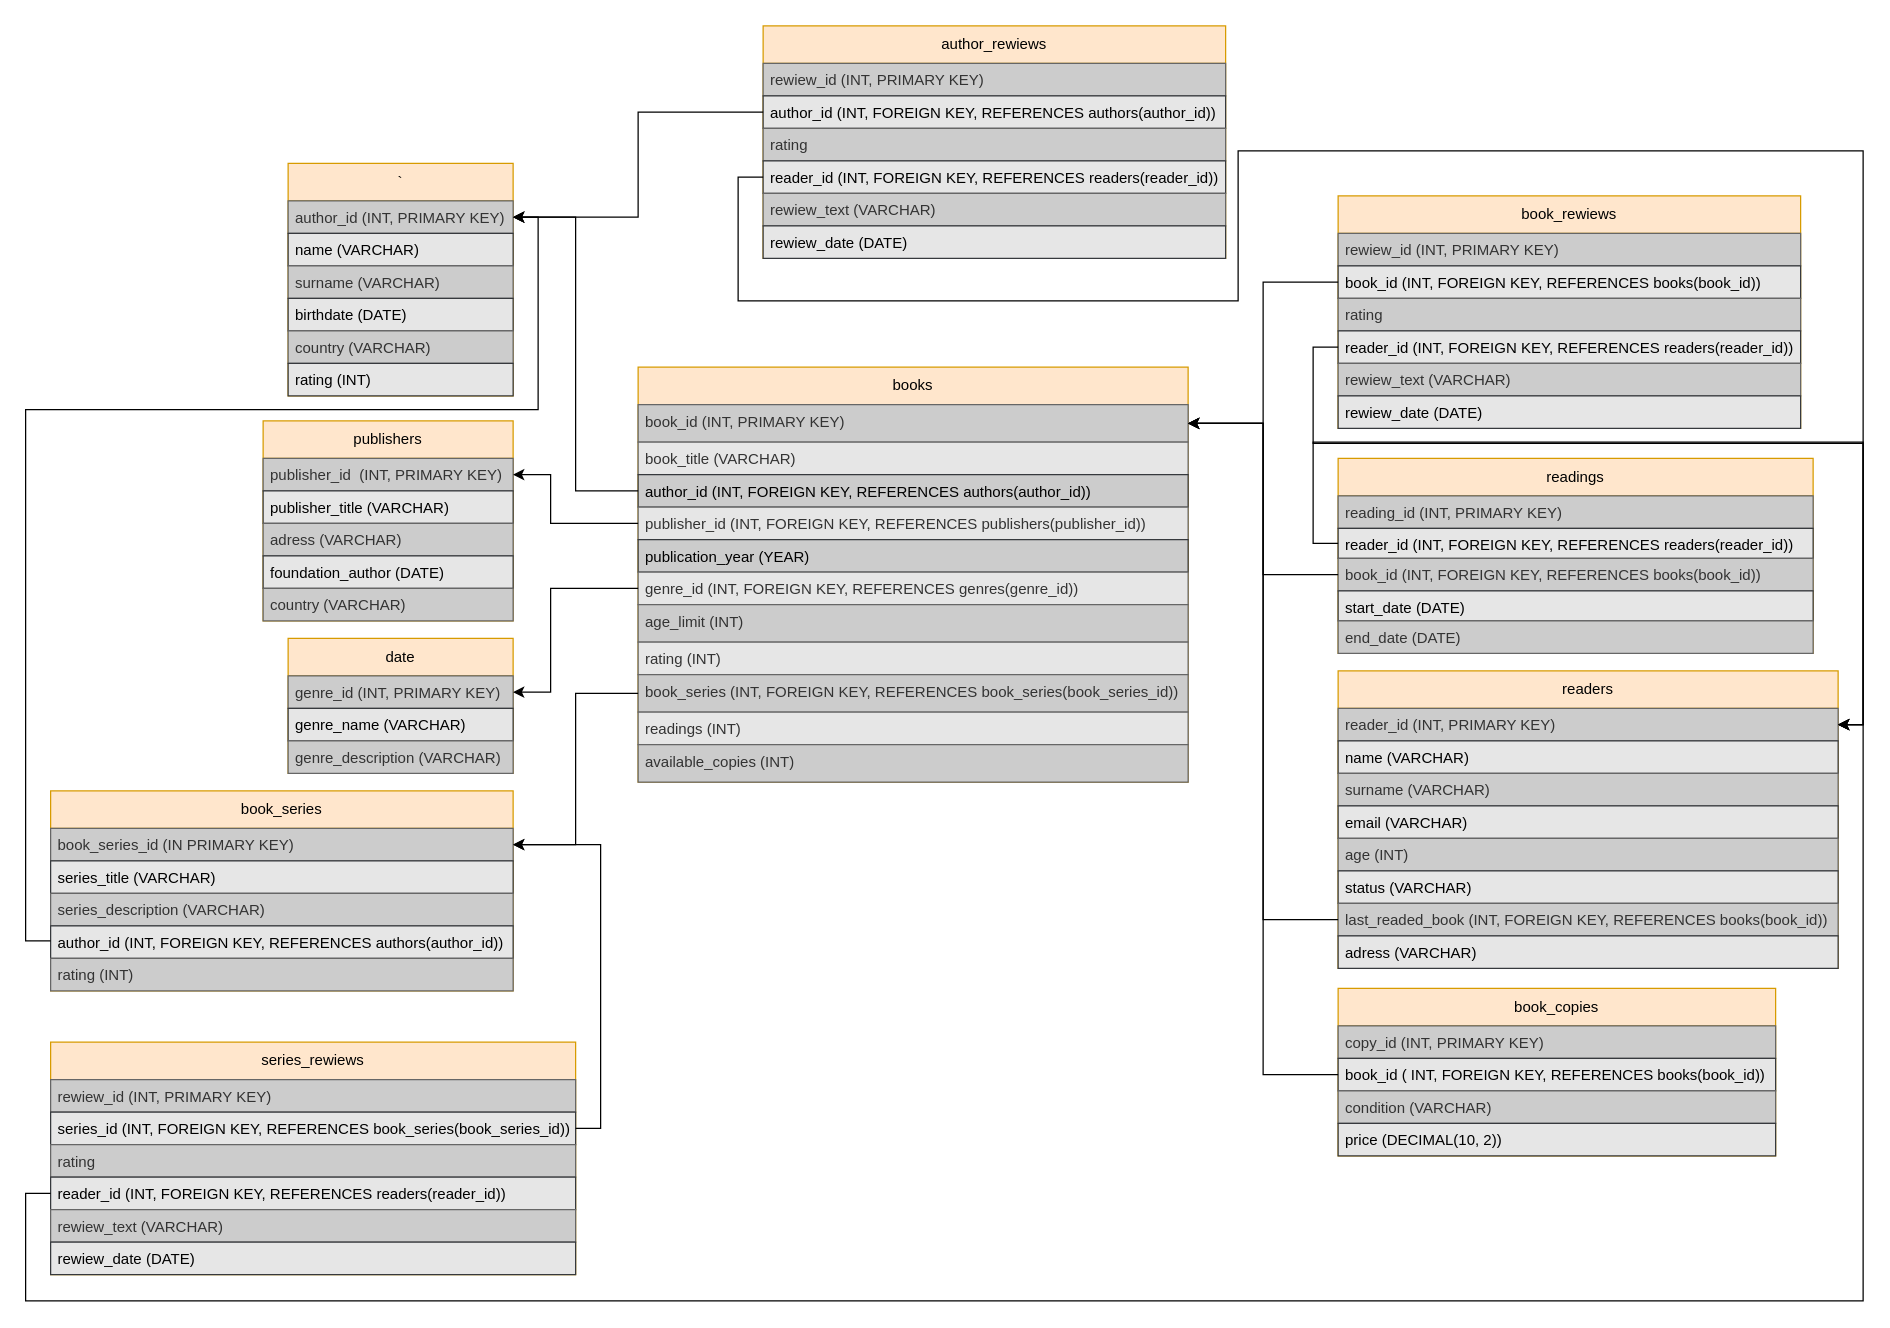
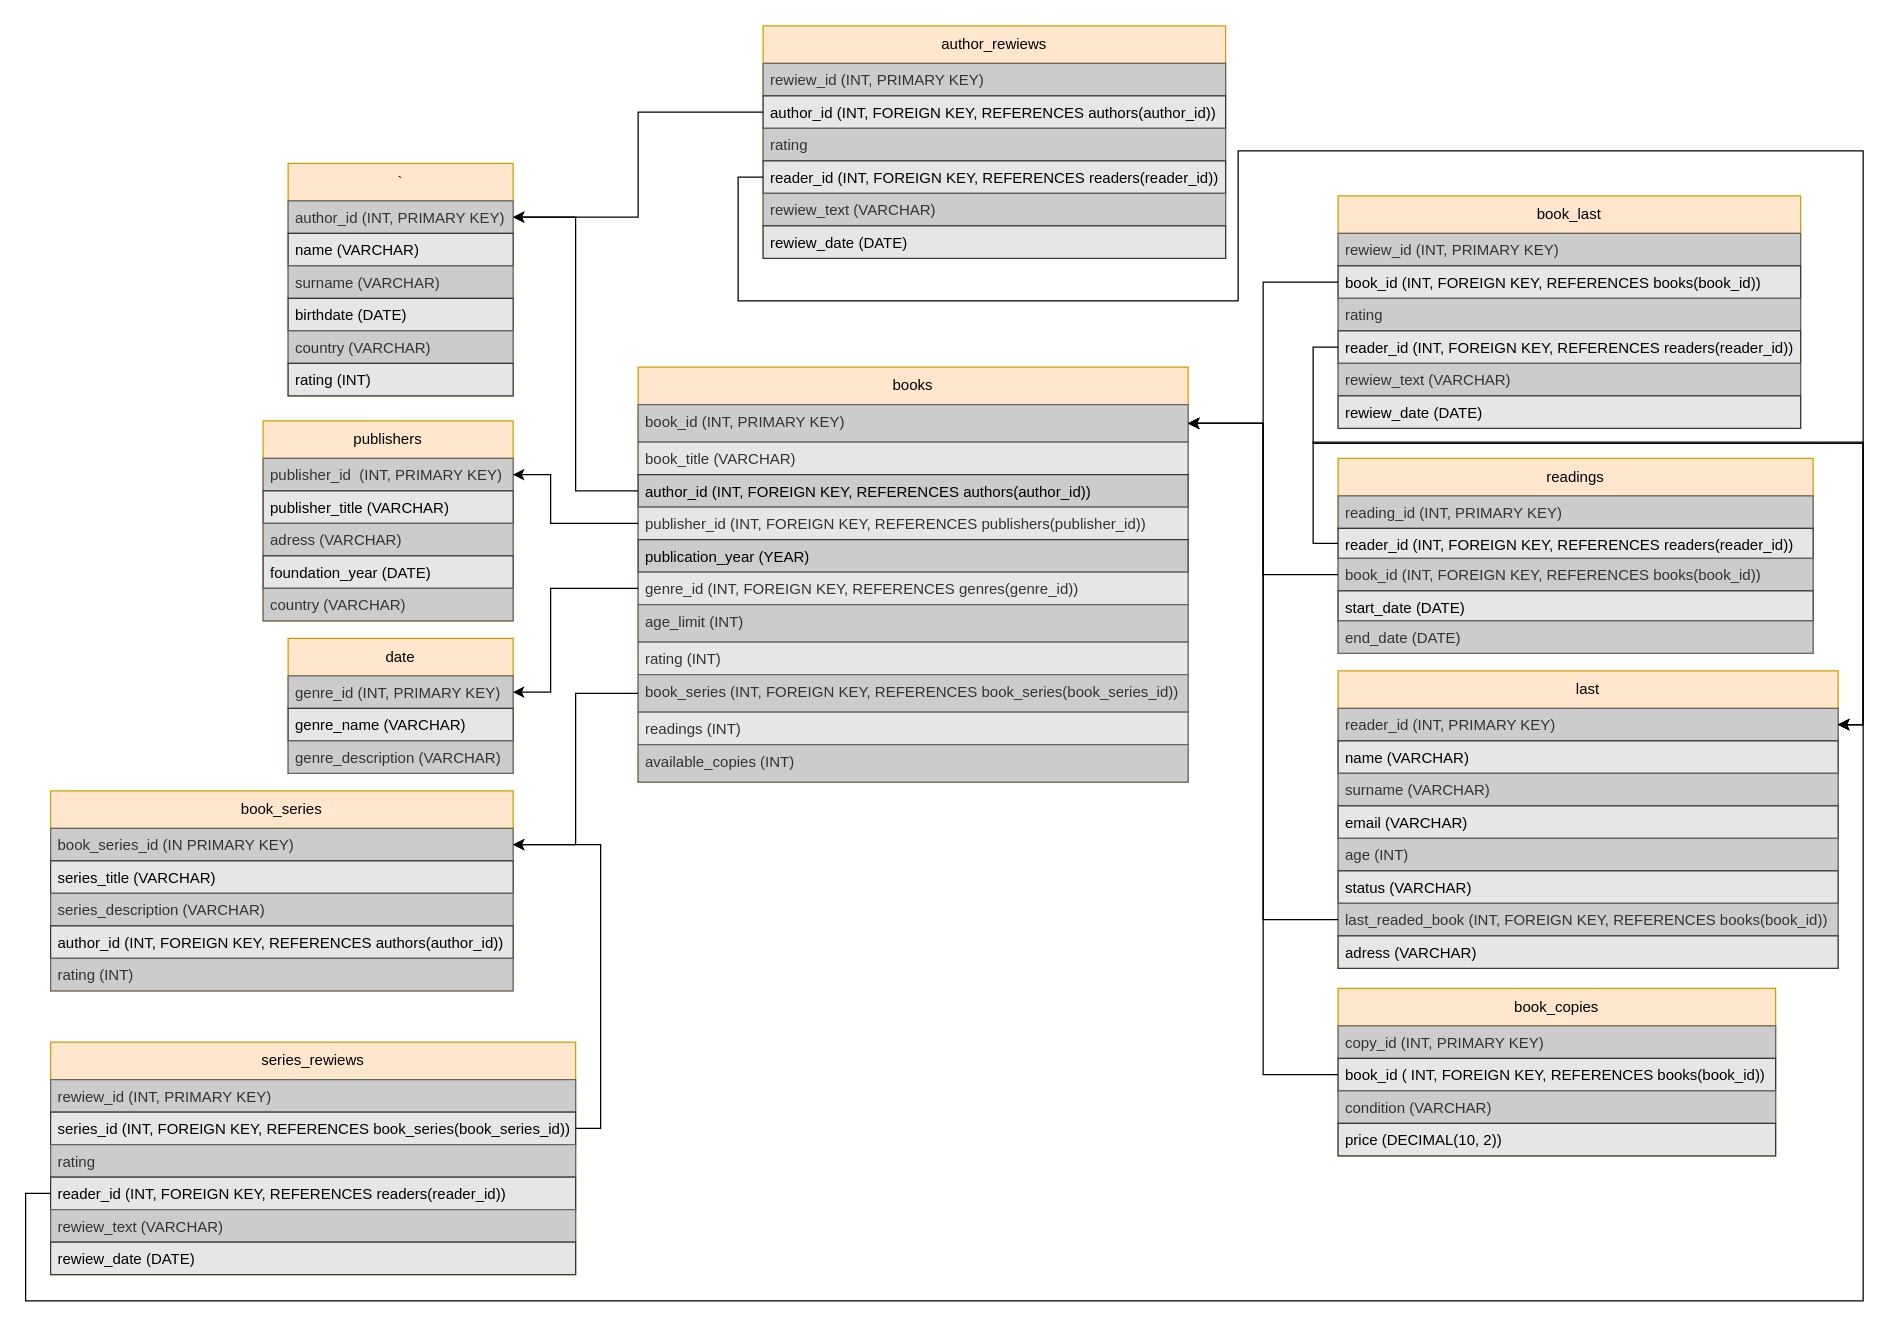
node "book_rewiews": label "book_rewiews" -> "book_last"
edge "book_series" -> "author_id (INT, PRIMARY KEY)": removed
node "foundation_author (DATE)": label "foundation_author (DATE)" -> "foundation_year (DATE)"
node "readers": label "readers" -> "last"
